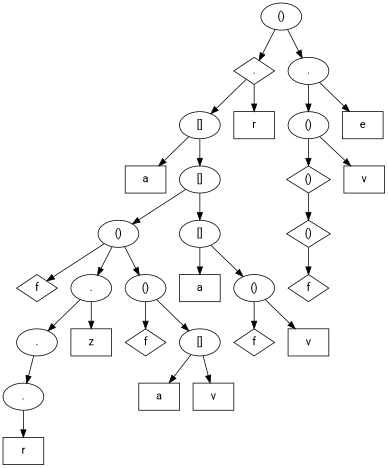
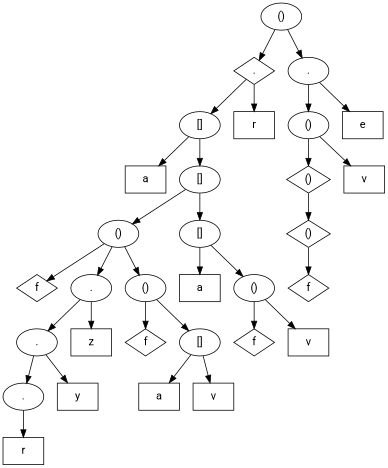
node "y": added
